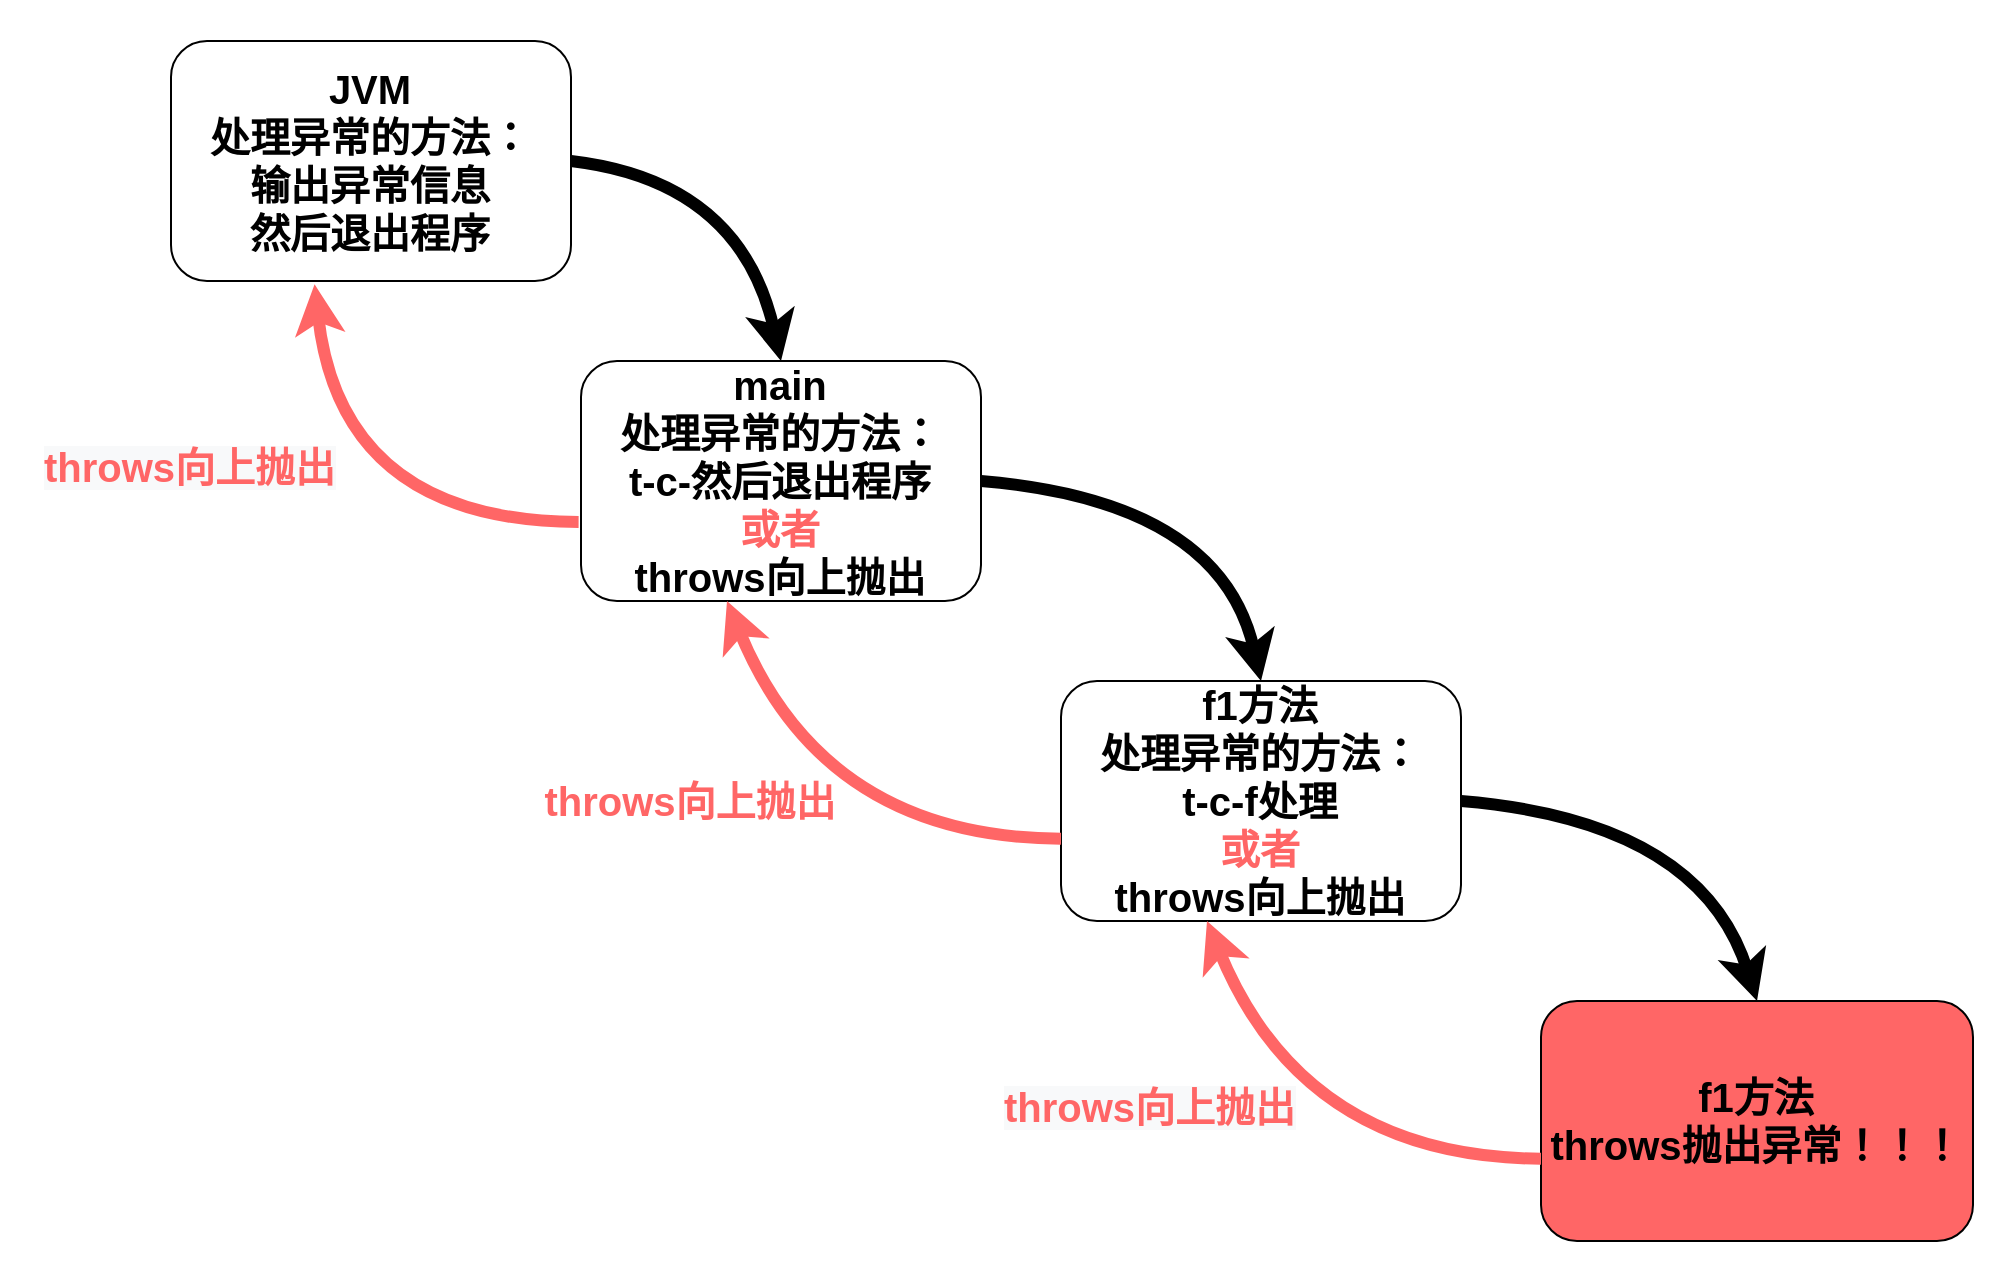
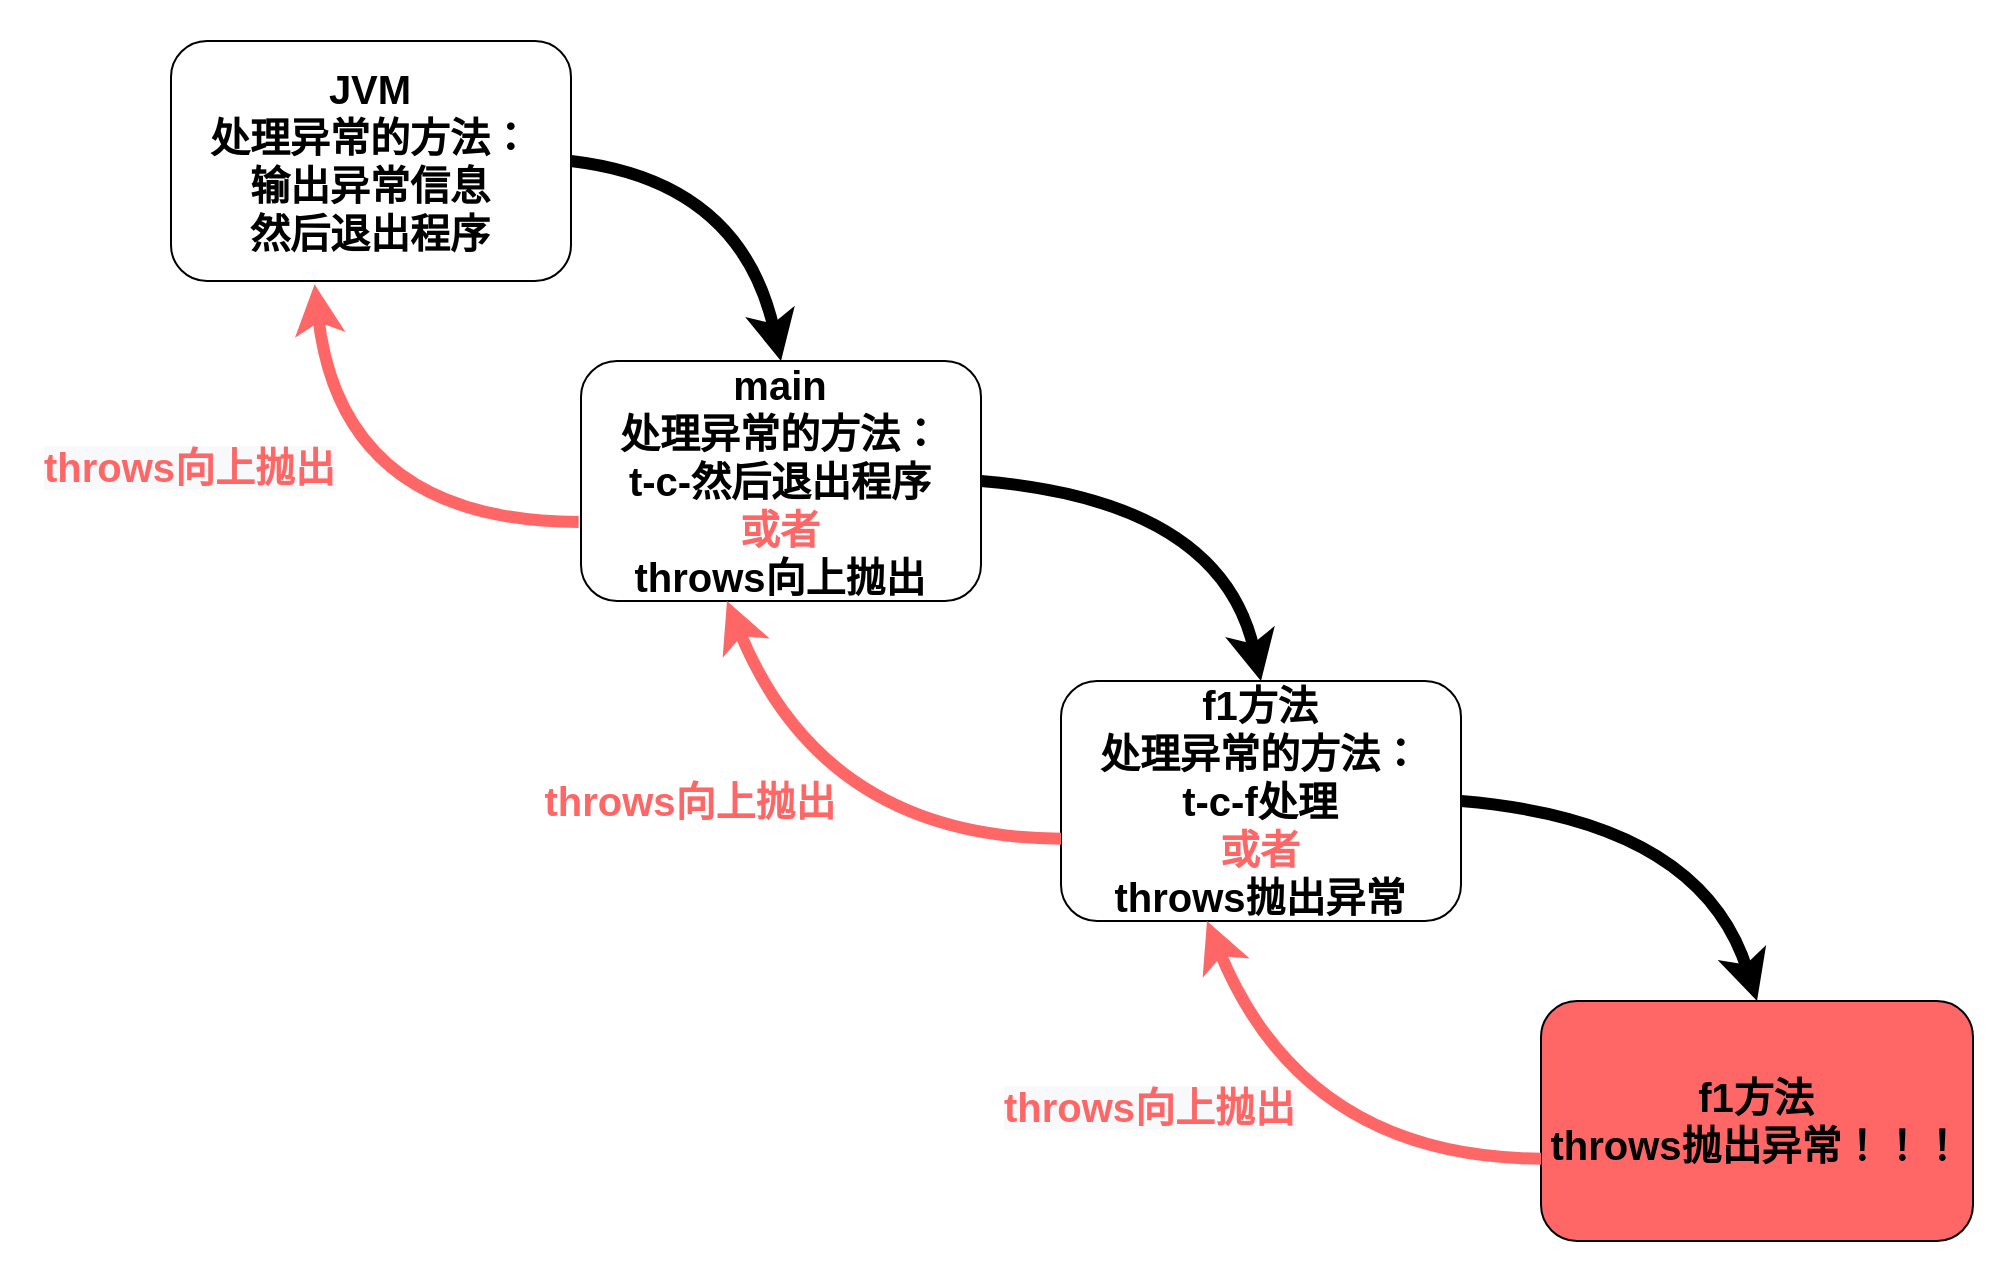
node "f1方法 处理异常的方法： t-c-f处理 或者 throws向上抛出": label "f1方法 处理异常的方法： t-c-f处理 或者 throws向上抛出" -> "f1方法 处理异常的方法： t-c-f处理 或者 throws抛出异常"
